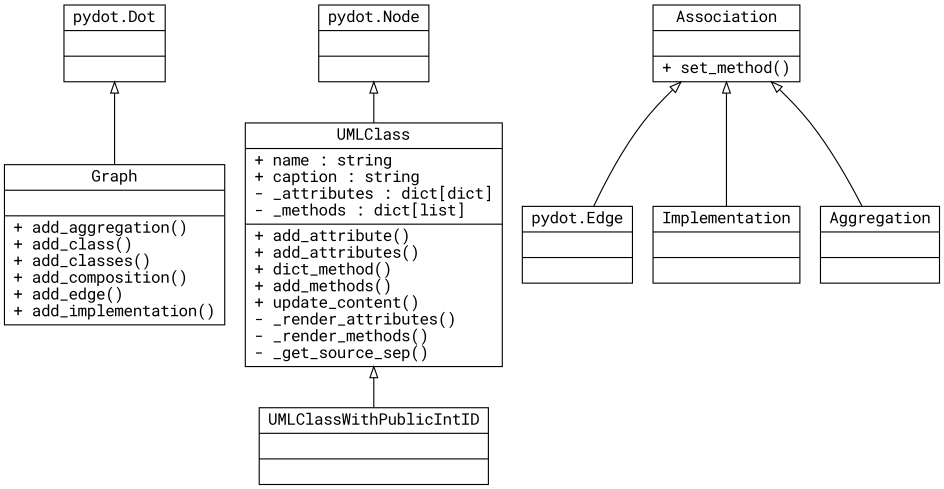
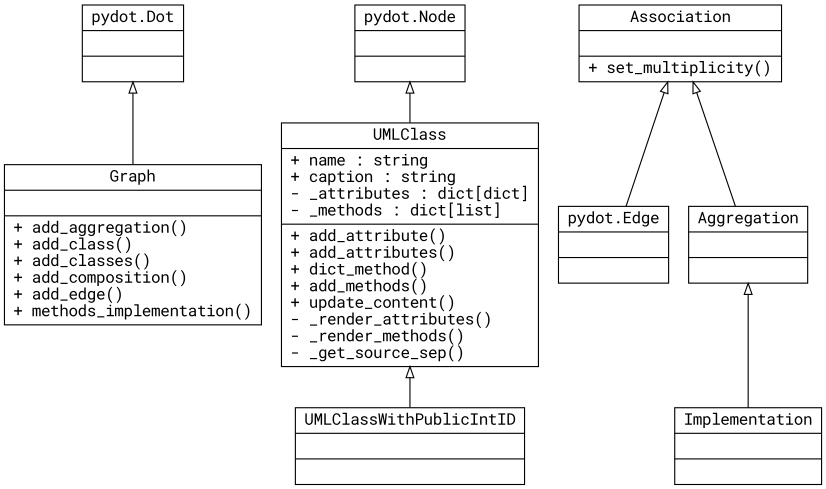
node "Association": text "+ set_method()" -> "+ set_multiplicity()"
edge "Implementation" -> "Association": now "Implementation" -> "Aggregation"
node "Graph": text "+ add_implementation()" -> "+ methods_implementation()"
